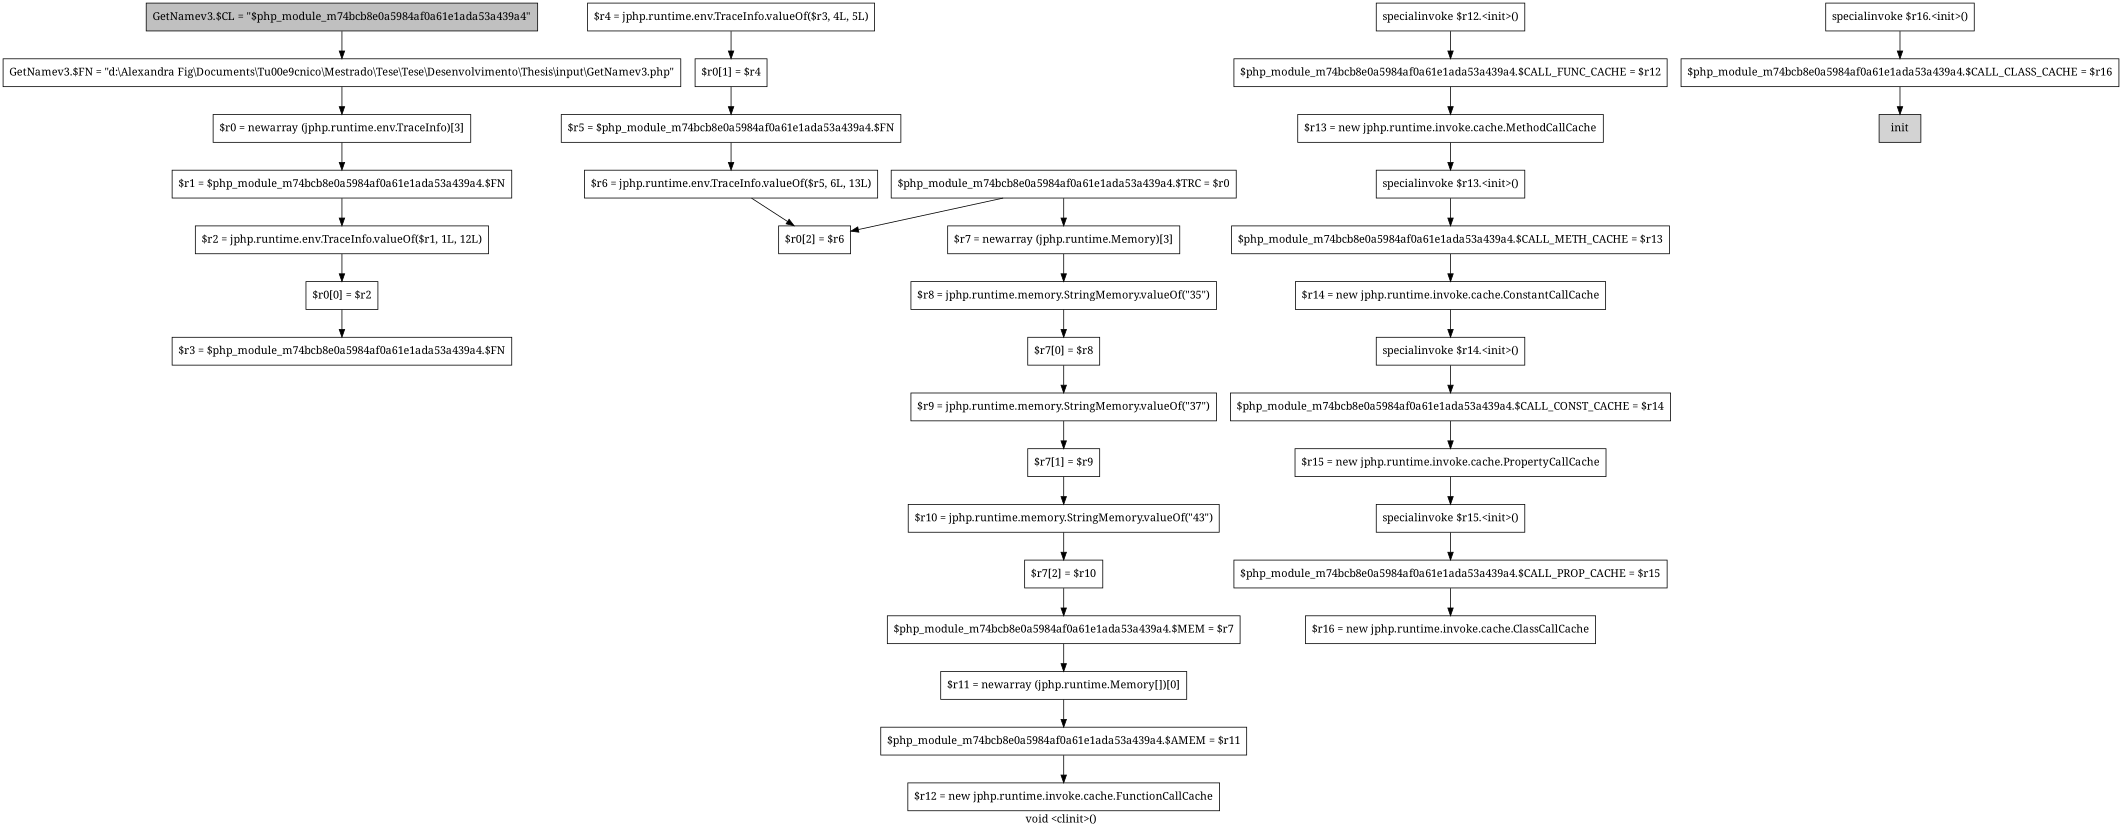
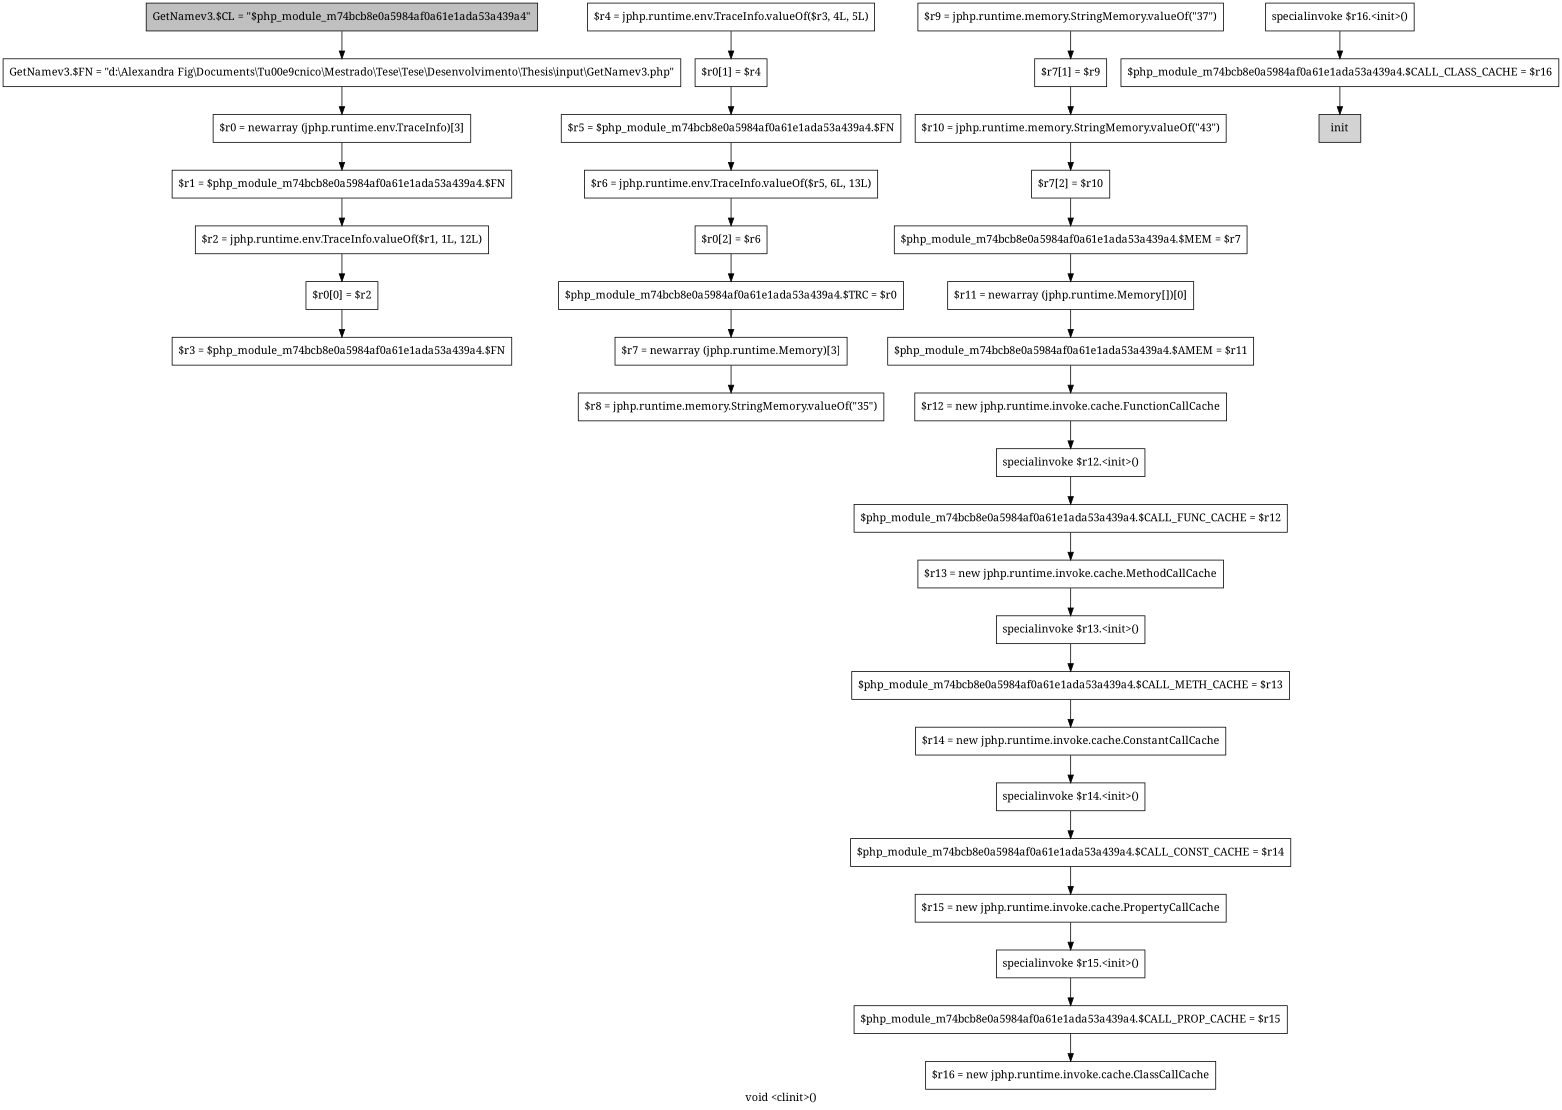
edge "$php_module_m74bcb8e0a5984af0a61e1ada53a439a4.$TRC = $r0" -> "$r0[2] = $r6": reversed
node "$r7[0] = $r8": removed
edge "$r12 = new jphp.runtime.invoke.cache.FunctionCallCache" -> "specialinvoke $r12.<init>()": added
